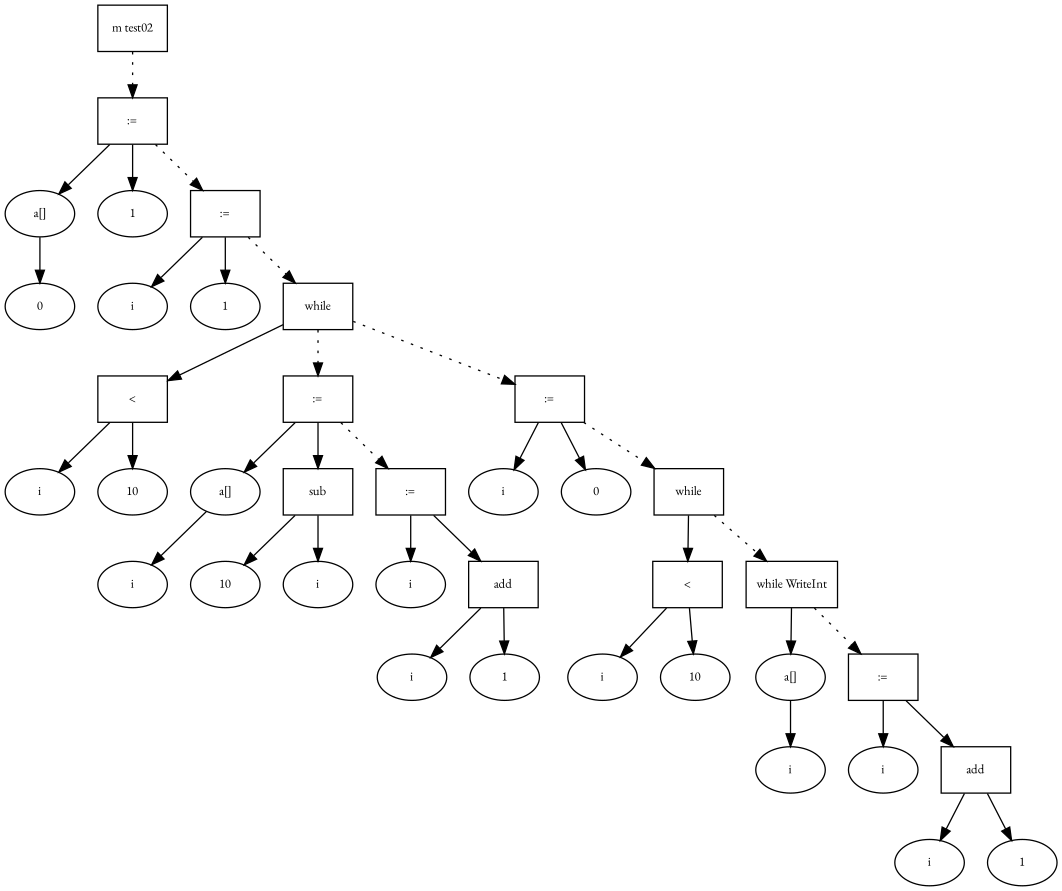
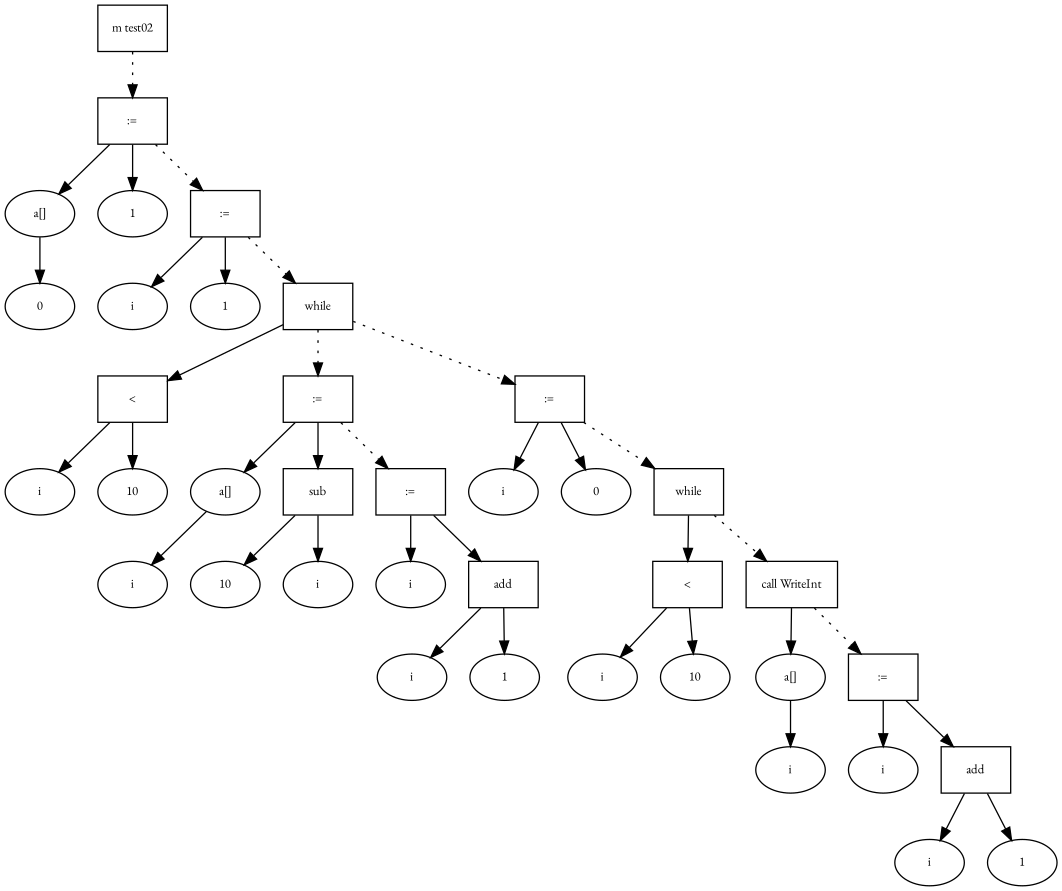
node "while WriteInt": label "while WriteInt" -> "call WriteInt"
